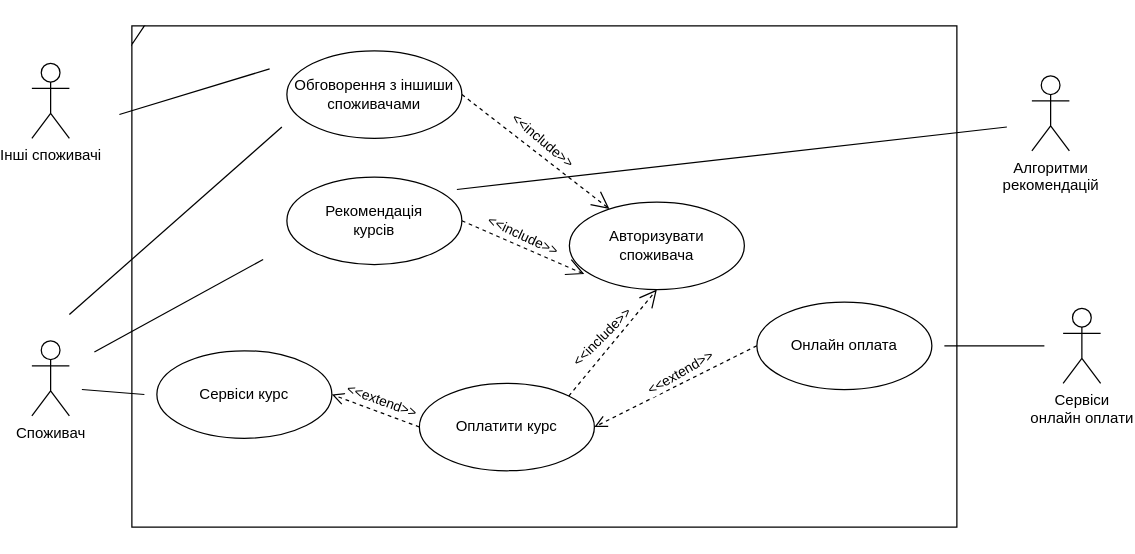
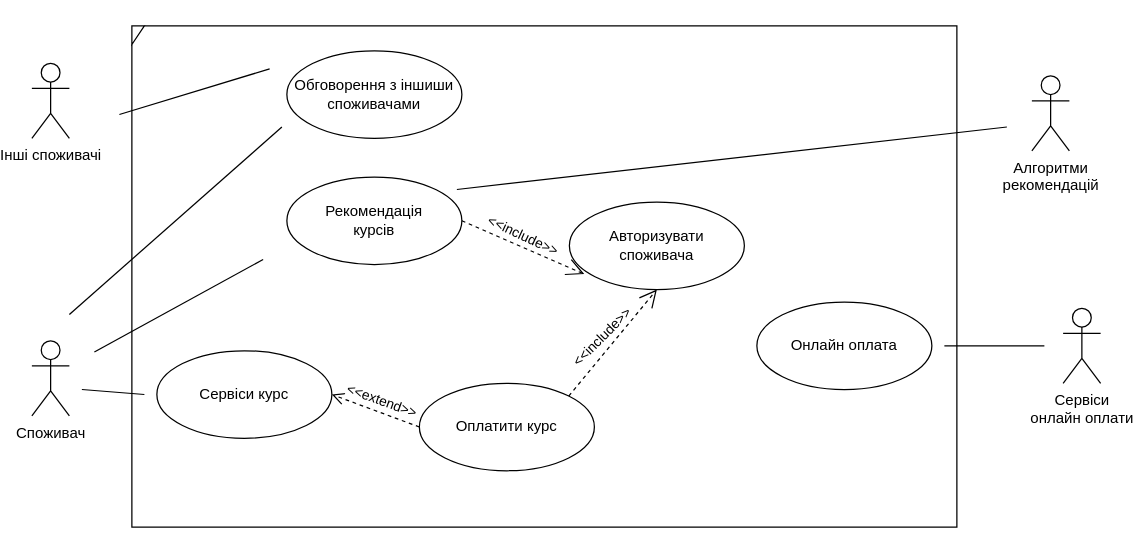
edge "Обговорення з іншиши споживачами" -> "Авторизувати споживача": removed, label "<<include>>"
edge "Онлайн оплата" -> "Оплатити курс": removed, label "<<extend>>"
